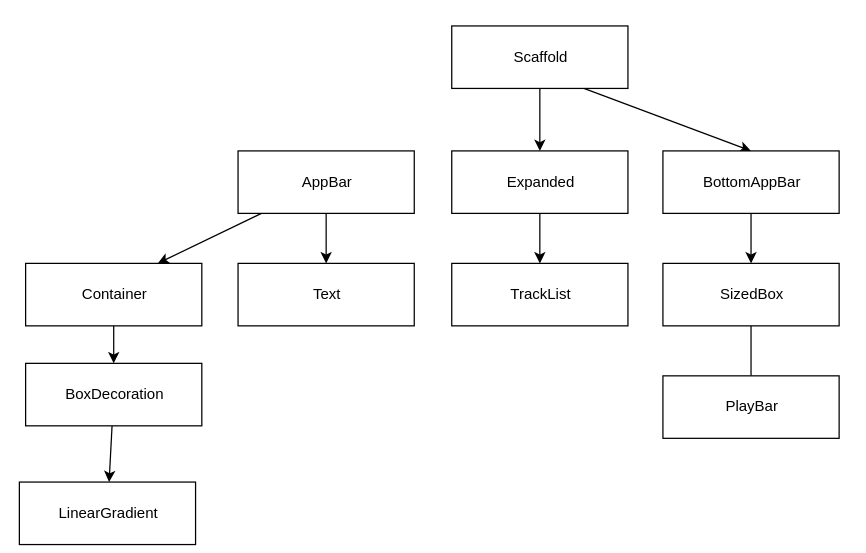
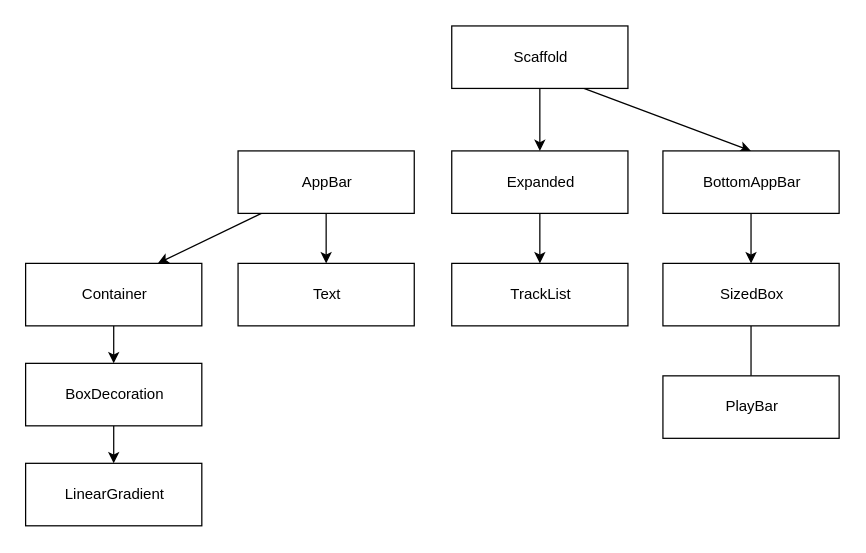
node "LinearGradient": moved (108, 513) -> (114, 494)
